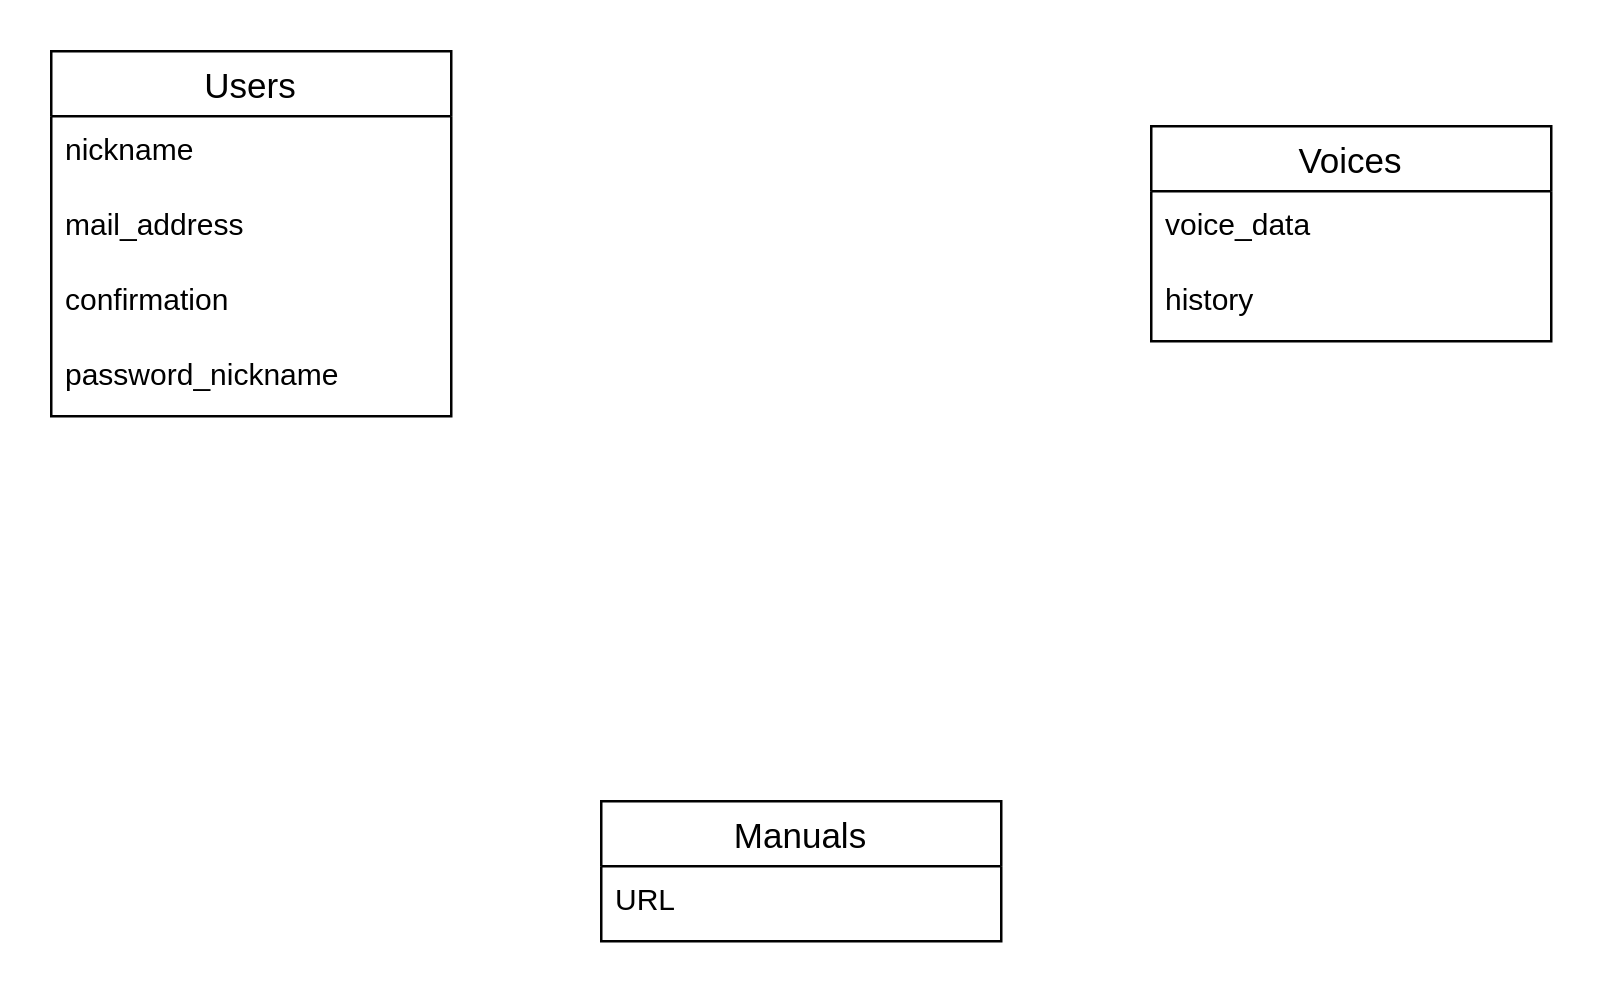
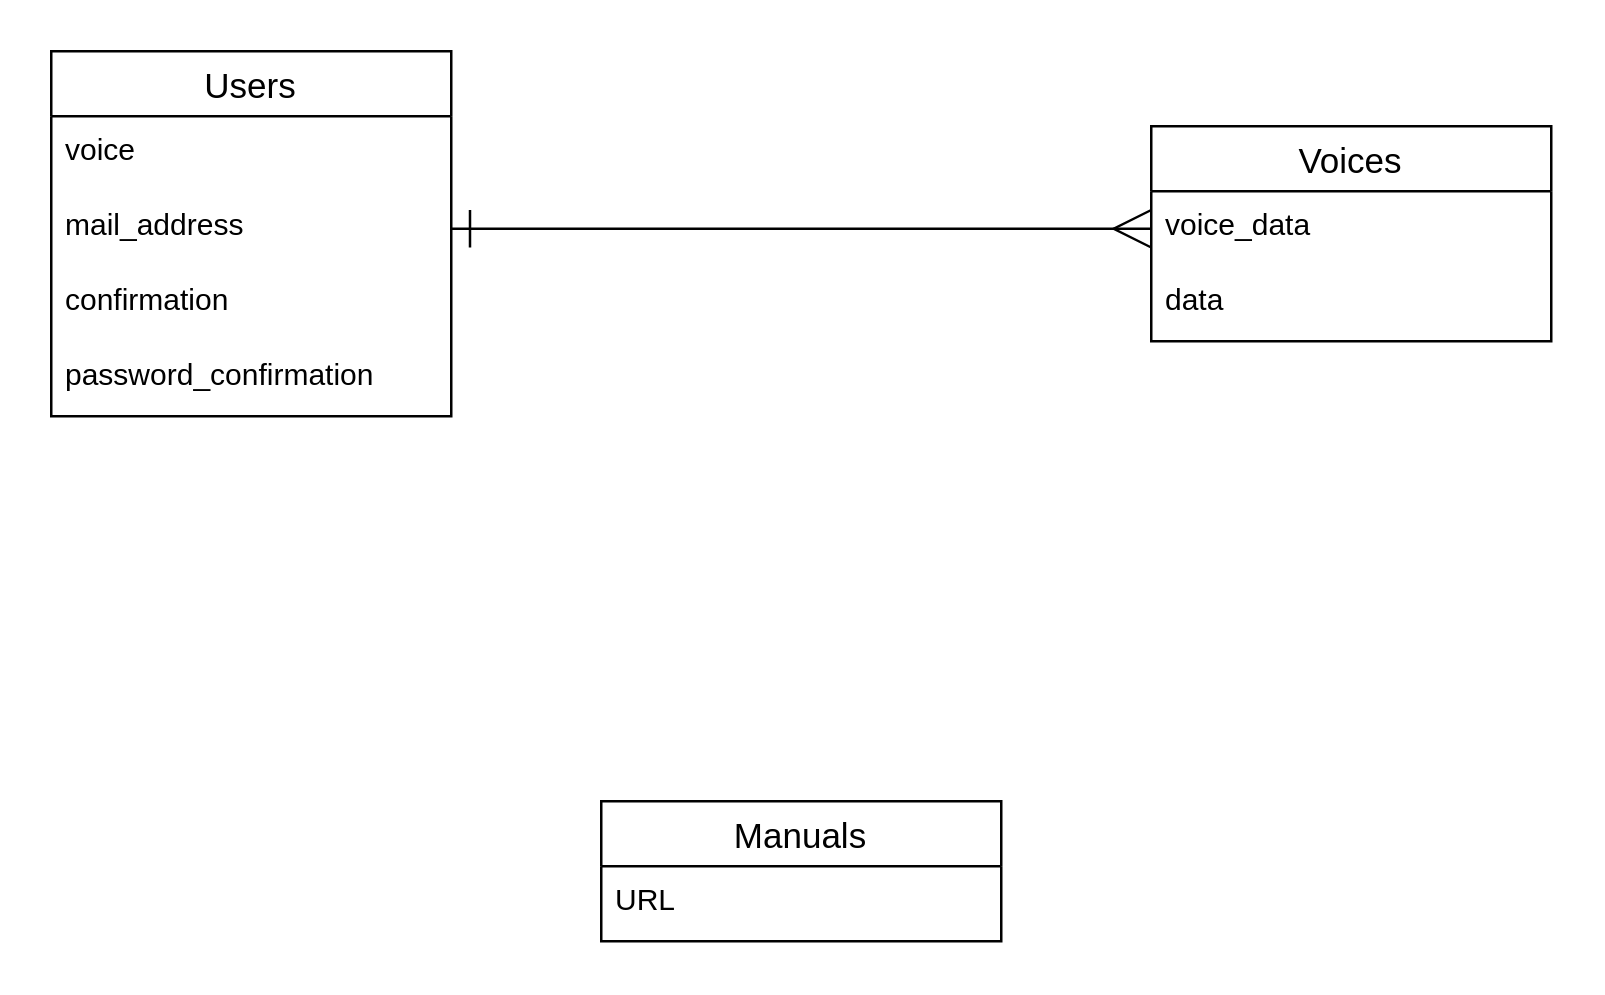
node "nickname": label "nickname" -> "voice"
edge "mail_address" -- "voice_data": added
node "history": label "history" -> "data"
node "password_nickname": label "password_nickname" -> "password_confirmation"
